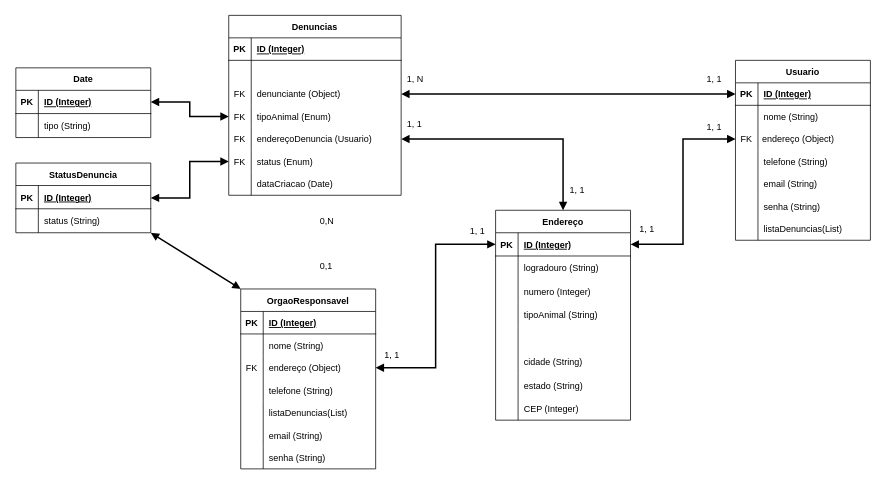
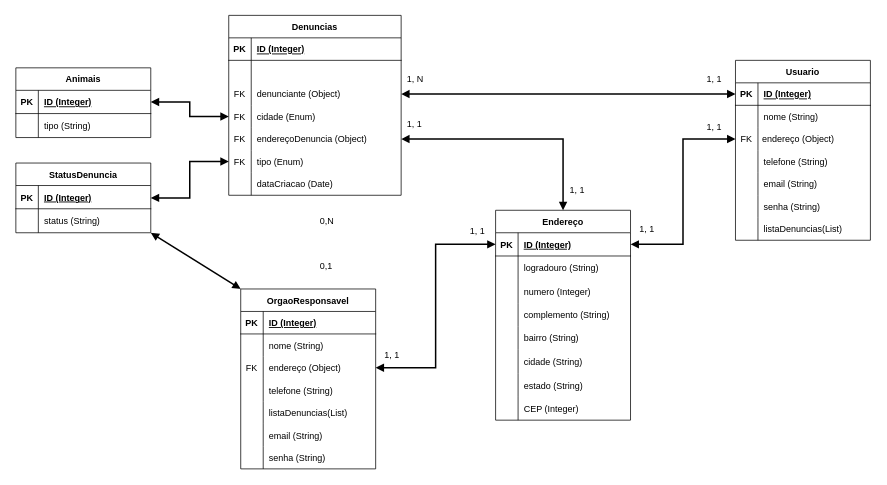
node "Date": label "Date" -> "Animais"
node "tipoAnimal (Enum)": label "tipoAnimal (Enum)" -> "cidade (Enum)"
node "endereçoDenuncia (Usuario)": label "endereçoDenuncia (Usuario)" -> "endereçoDenuncia (Object)"
node "status (Enum)": label "status (Enum)" -> "tipo (Enum)"
node "tipoAnimal (String)": label "tipoAnimal (String)" -> "complemento (String)"
node "bairro (String)": added
